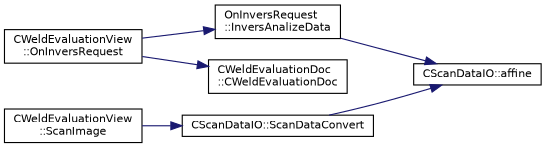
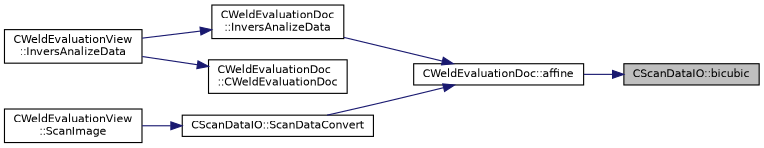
node "OnInversRequest ::InversAnalizeData": label "OnInversRequest ::InversAnalizeData" -> "CWeldEvaluationDoc ::InversAnalizeData"
node "CWeldEvaluationView ::OnInversRequest": label "CWeldEvaluationView ::OnInversRequest" -> "CWeldEvaluationView ::InversAnalizeData"
node "CScanDataIO::affine": label "CScanDataIO::affine" -> "CWeldEvaluationDoc::affine"
node "CScanDataIO::bicubic": added
